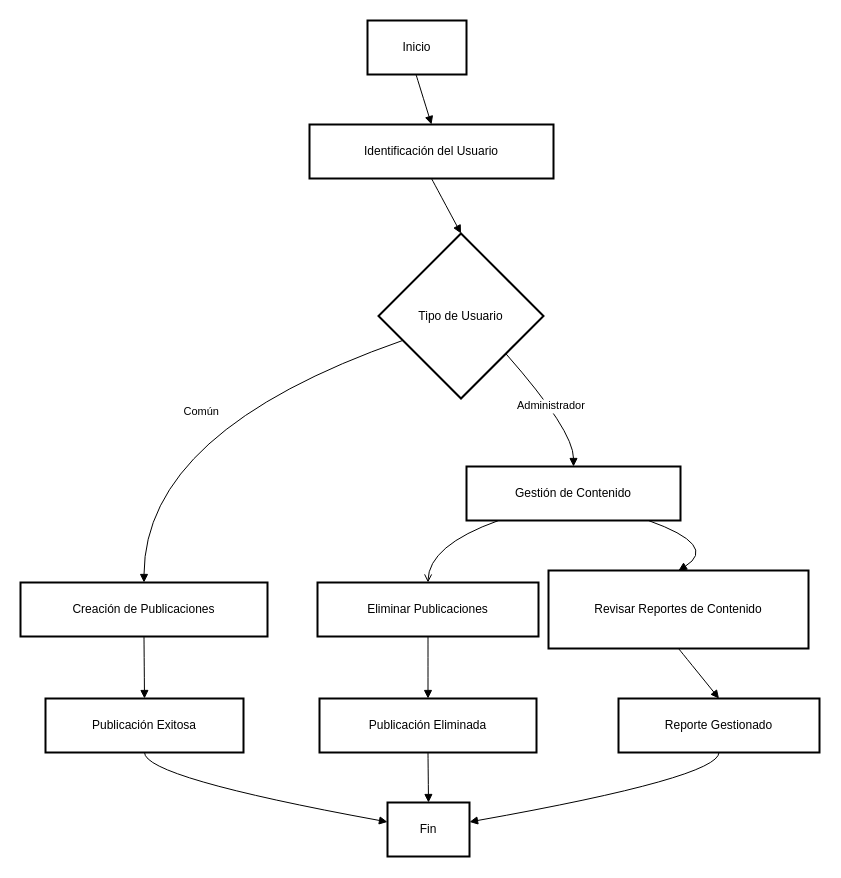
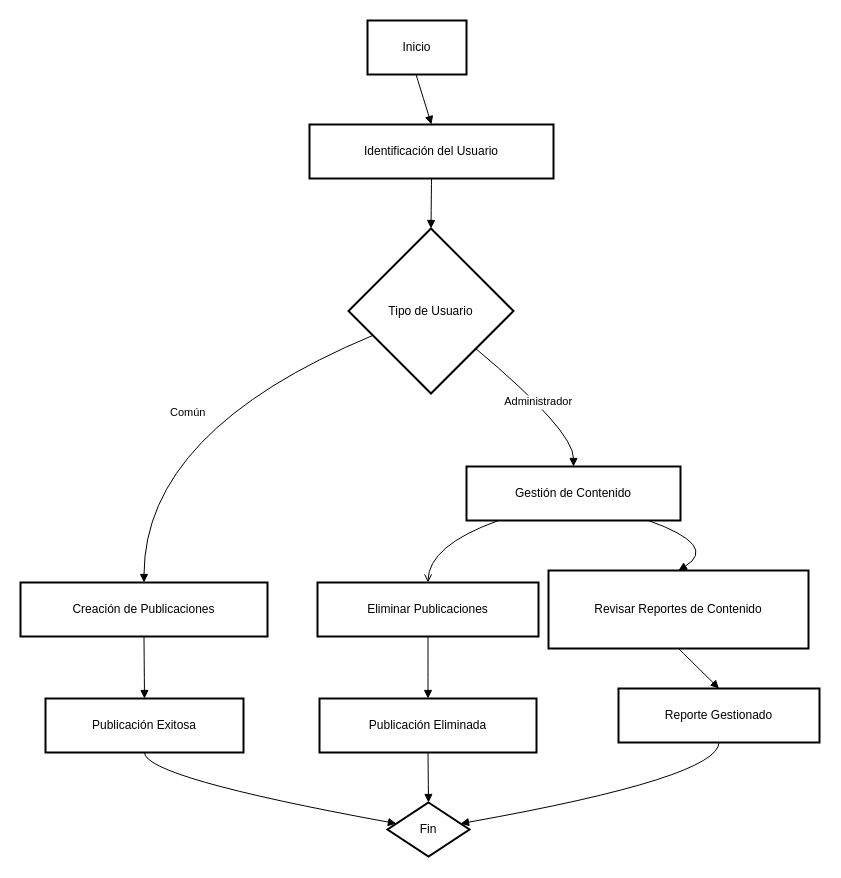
node "Tipo de Usuario": moved (461, 316) -> (431, 311)
node "Reporte Gestionado": moved (719, 726) -> (719, 716)
node "Fin": shape rectangle -> diamond
